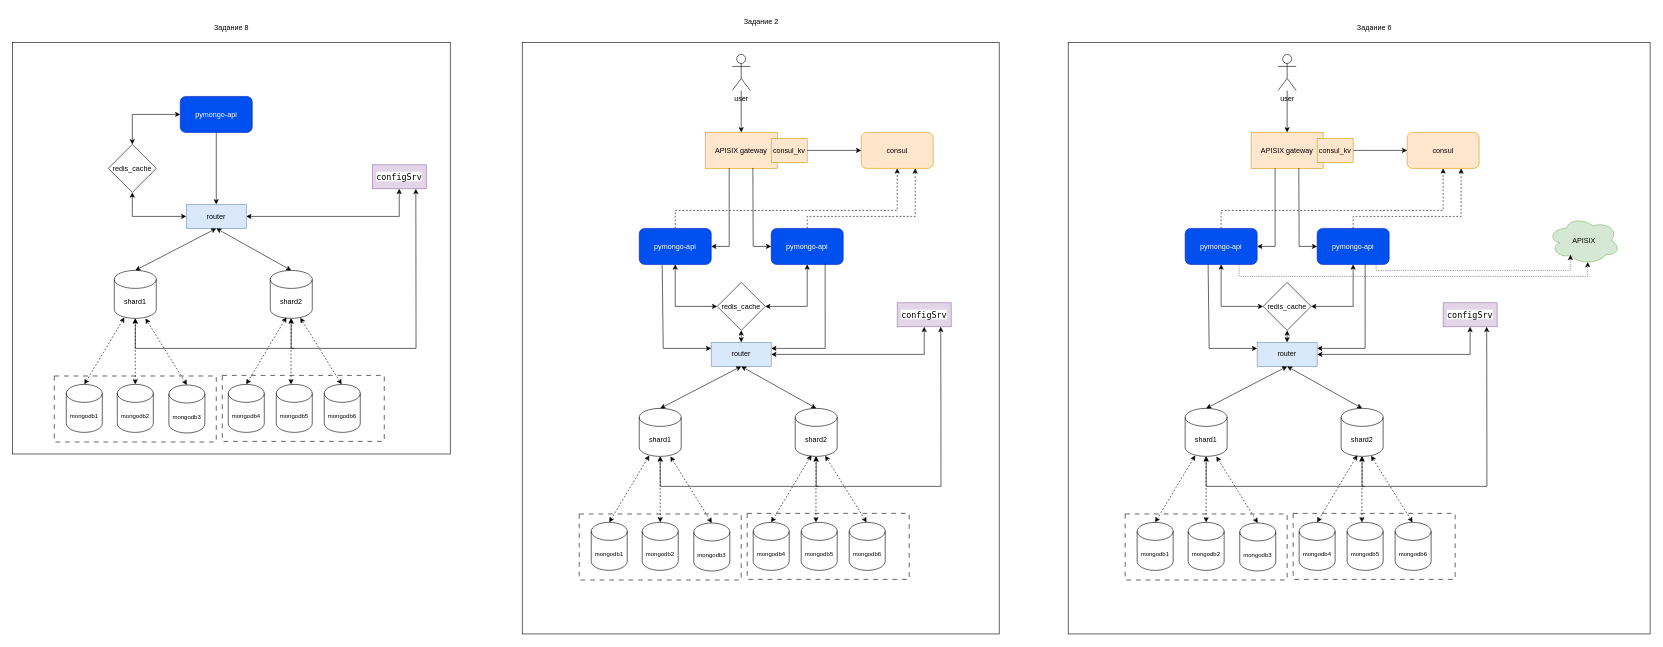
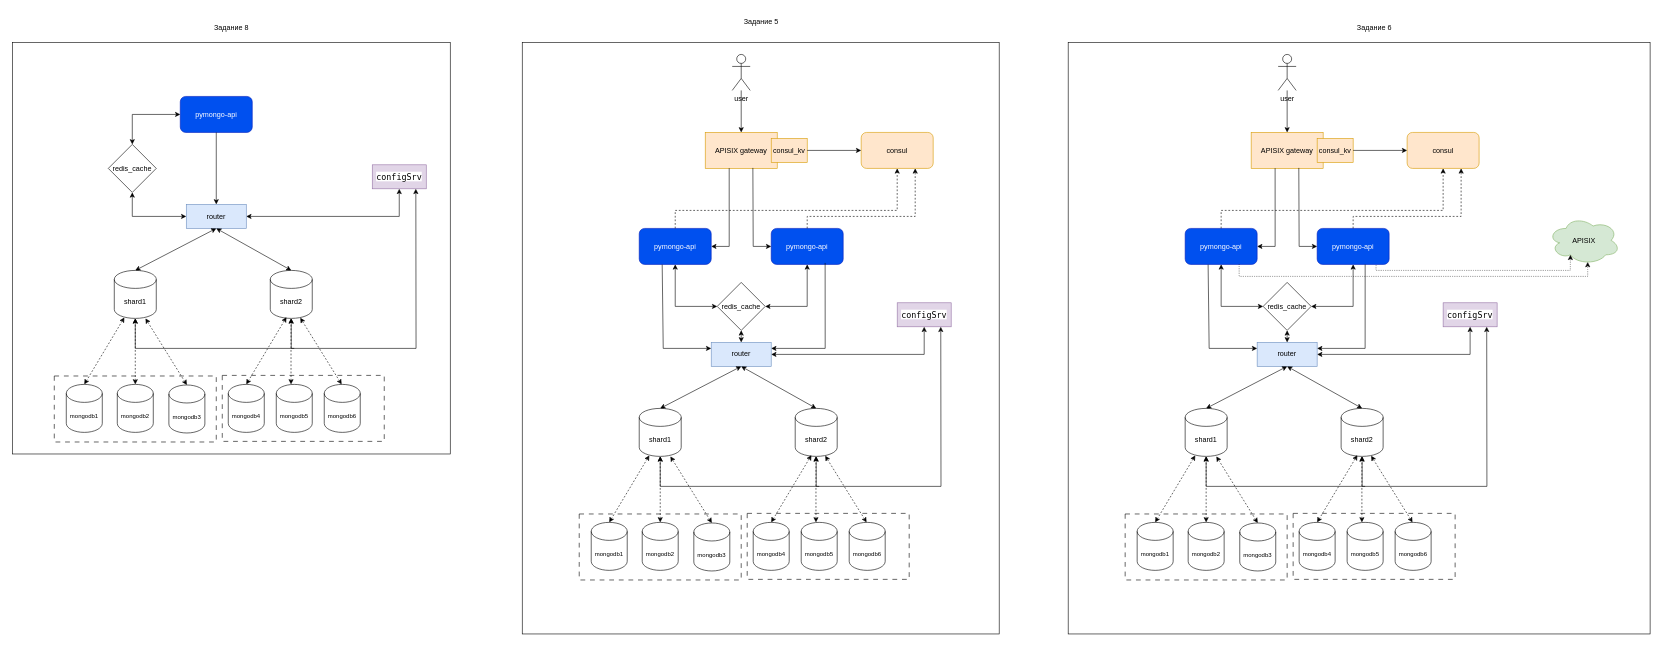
node "Задание 2": label "Задание 2" -> "Задание 5"
